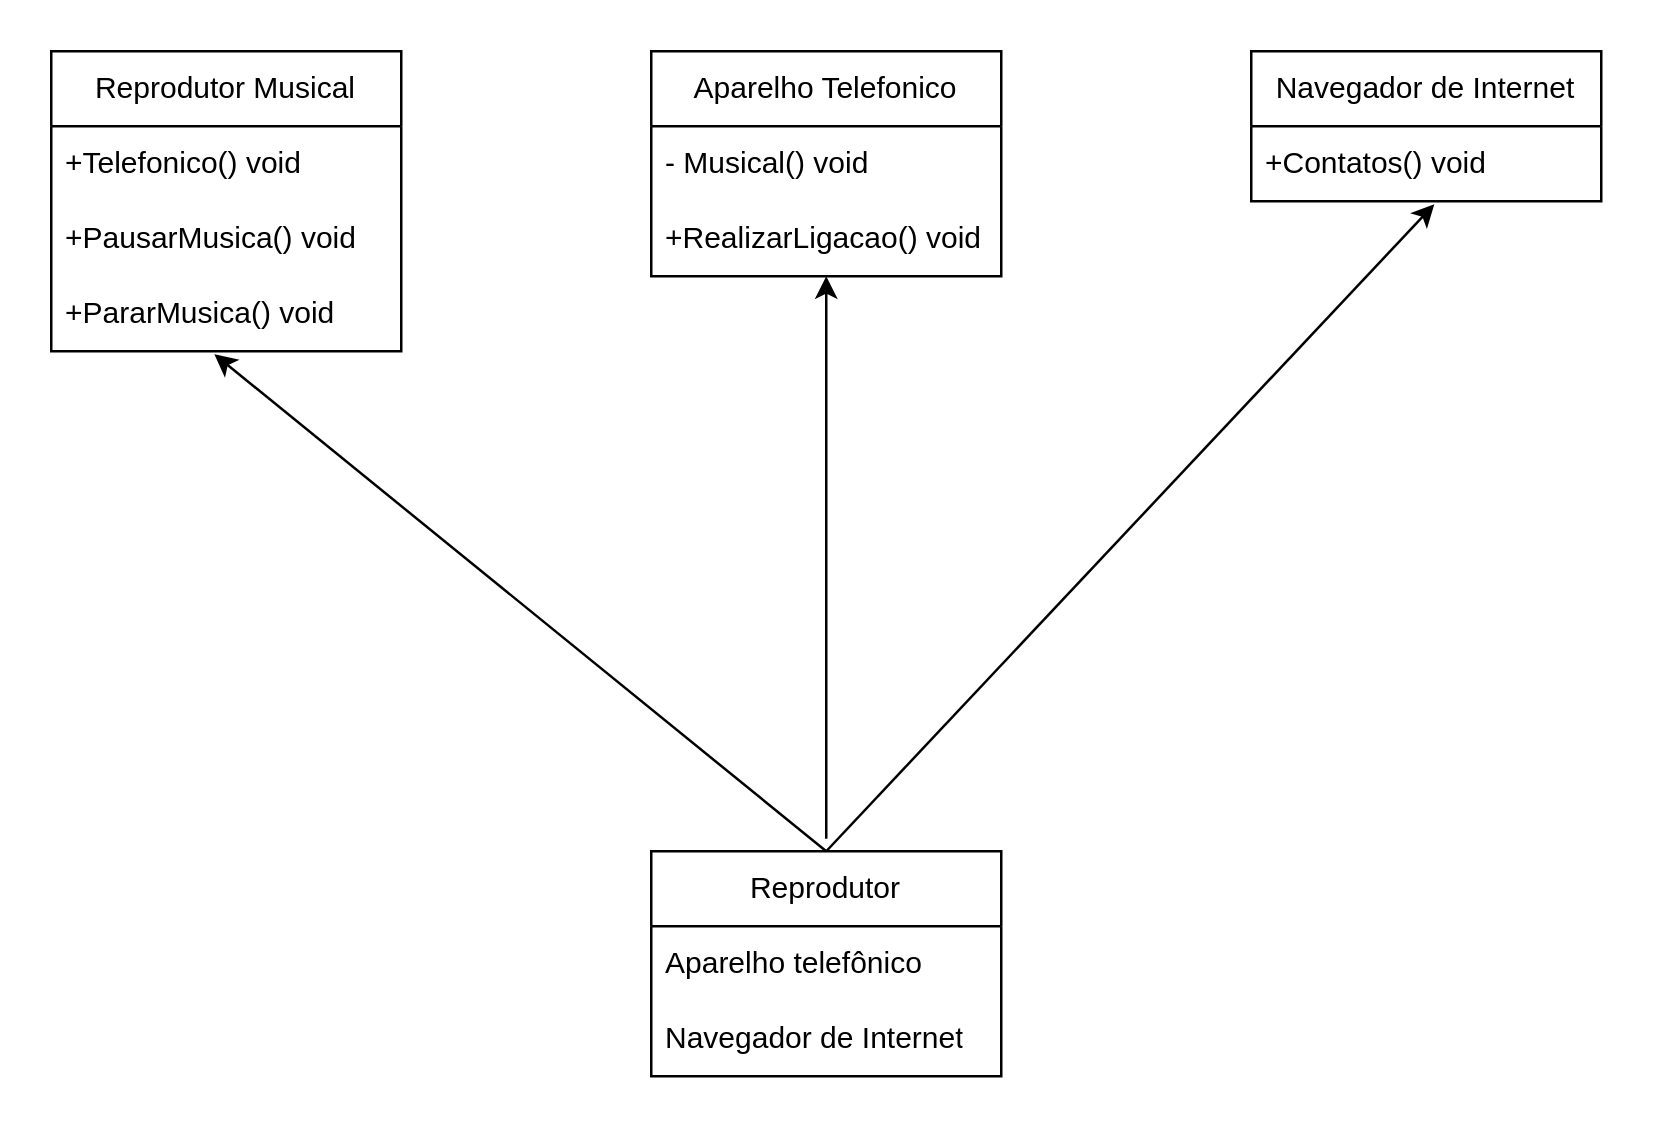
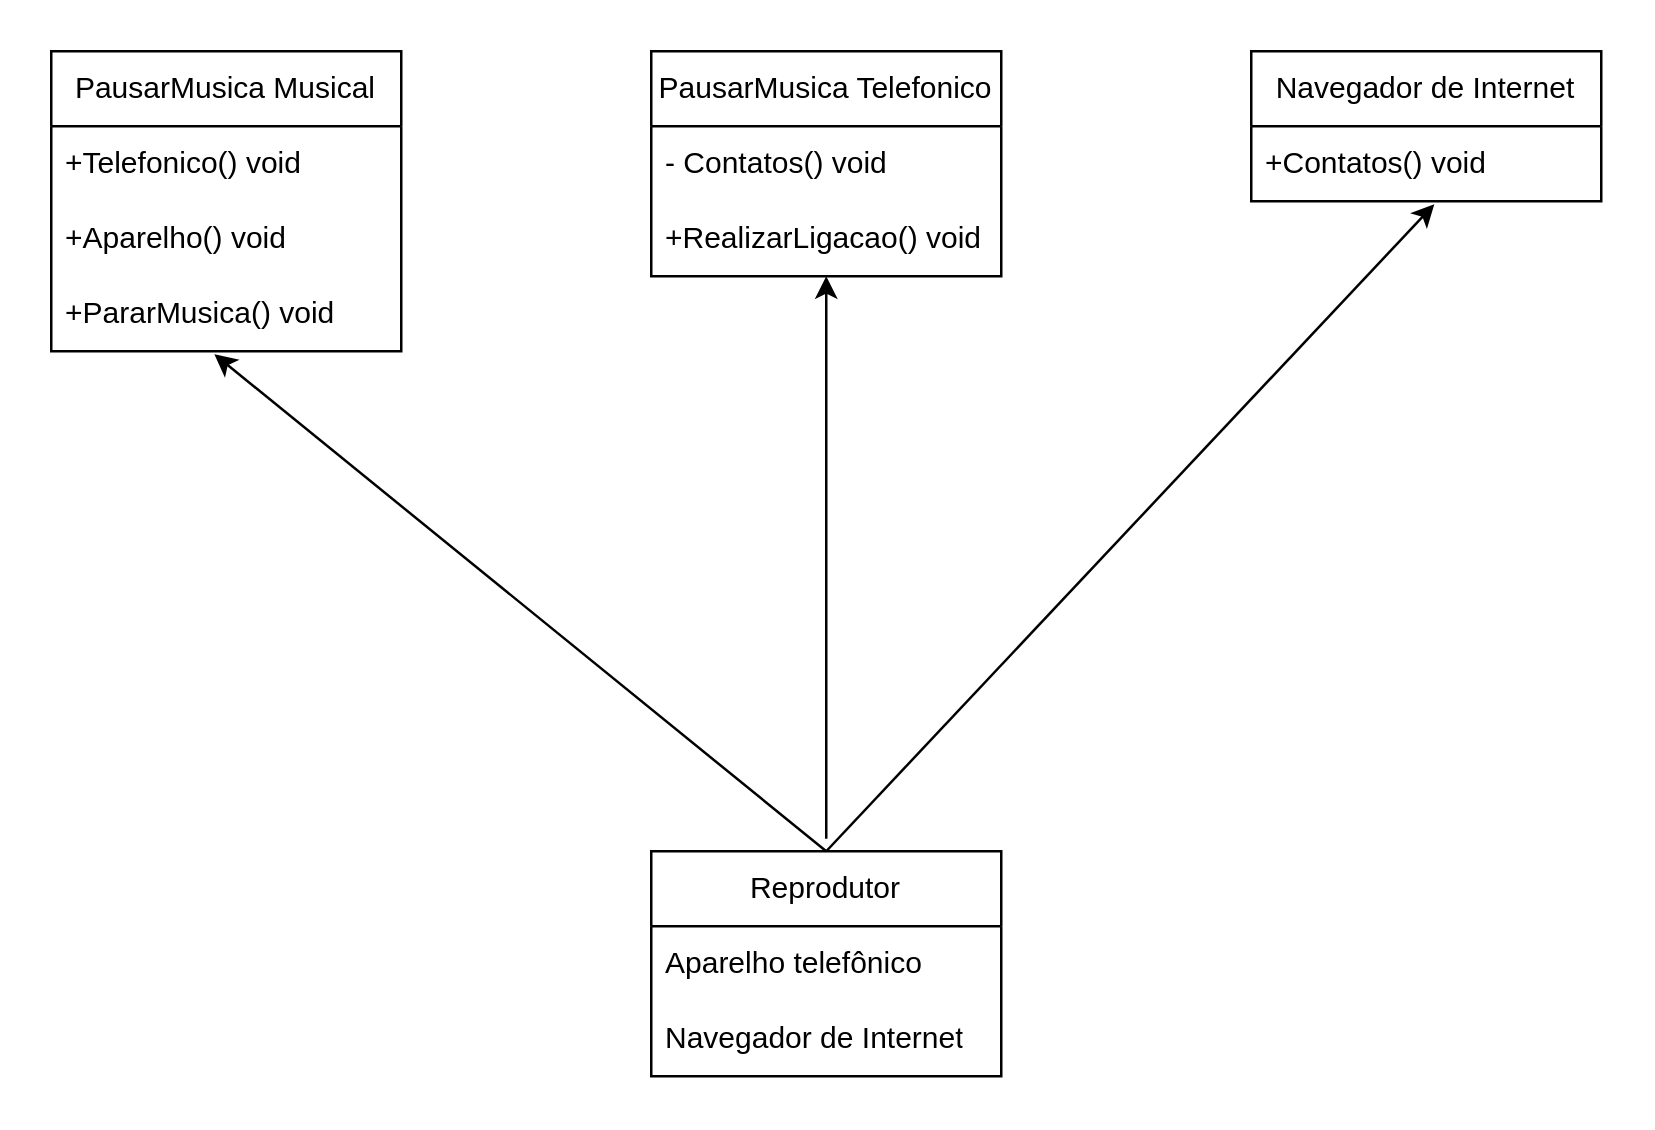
node "Reprodutor Musical": label "Reprodutor Musical" -> "PausarMusica Musical"
node "Aparelho Telefonico": label "Aparelho Telefonico" -> "PausarMusica Telefonico"
node "- Musical() void": label "- Musical() void" -> "- Contatos() void"
node "+PausarMusica() void": label "+PausarMusica() void" -> "+Aparelho() void"
